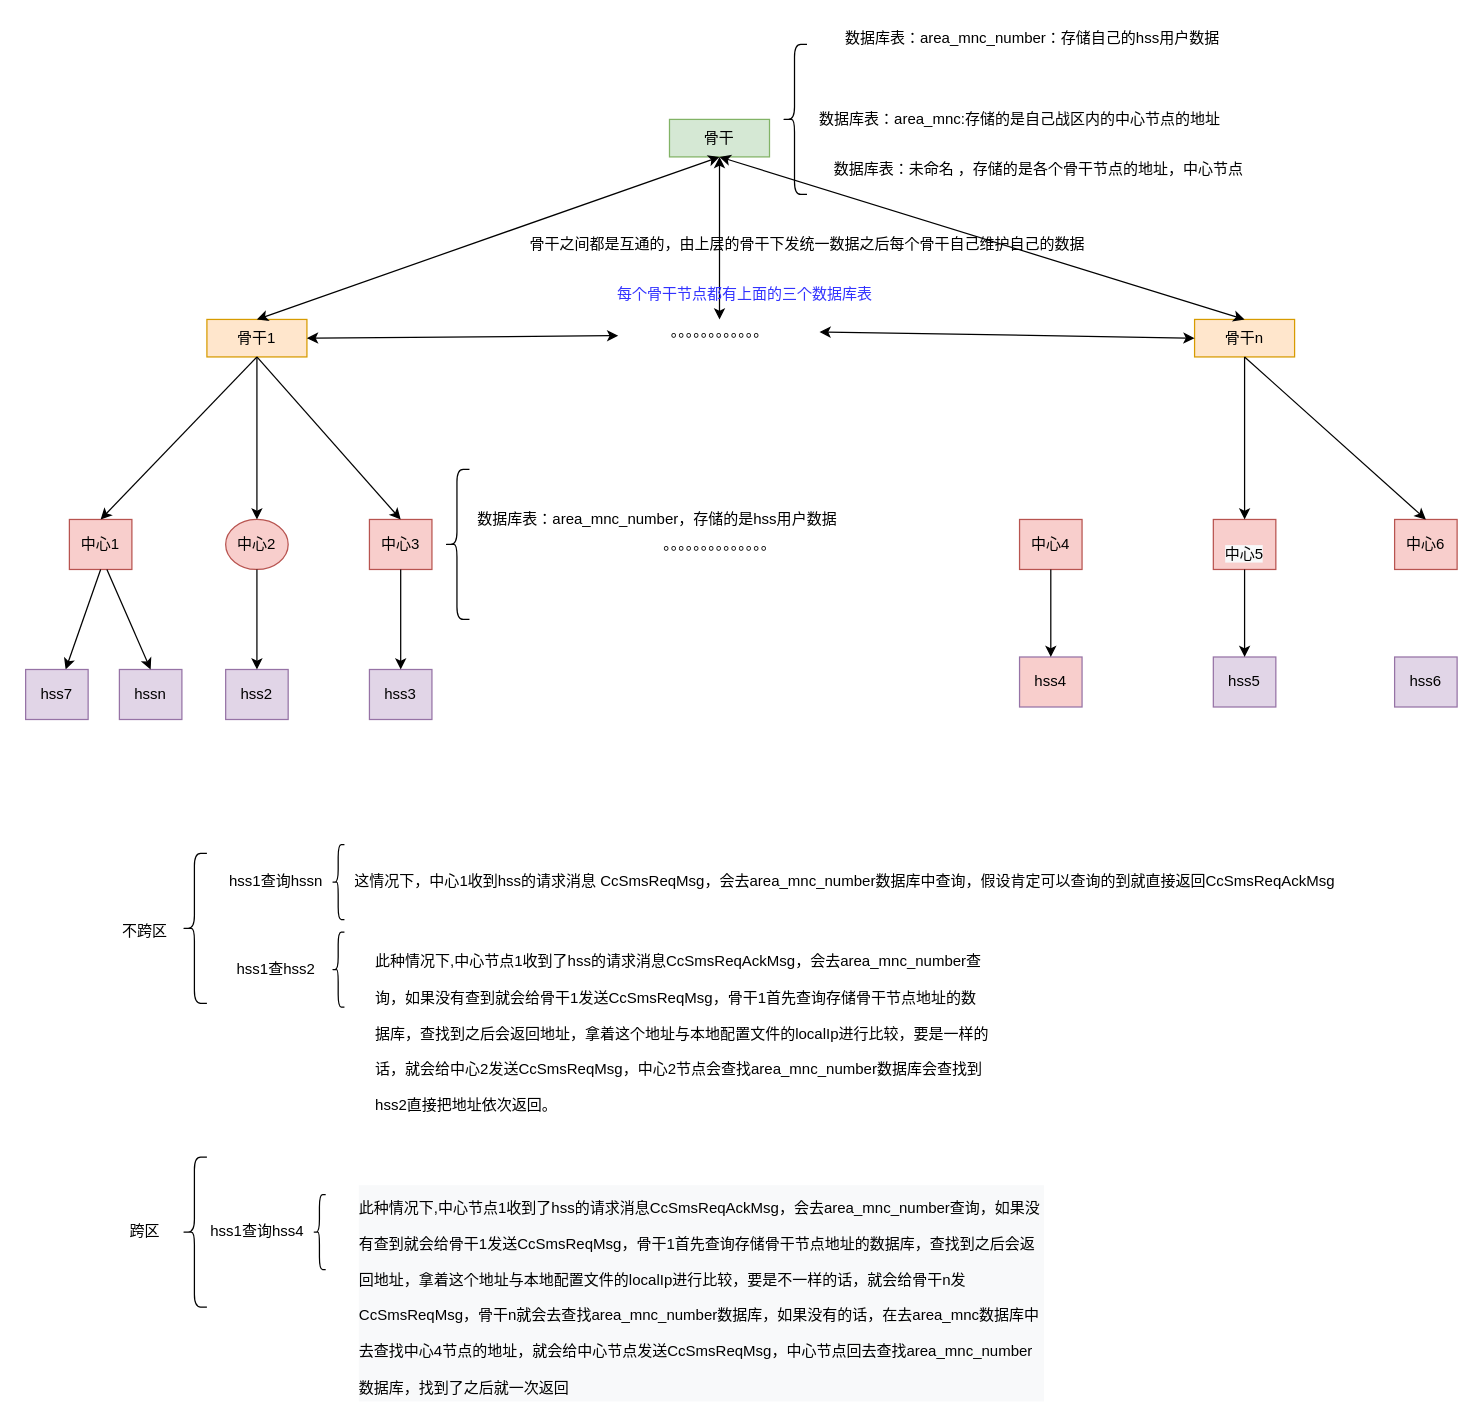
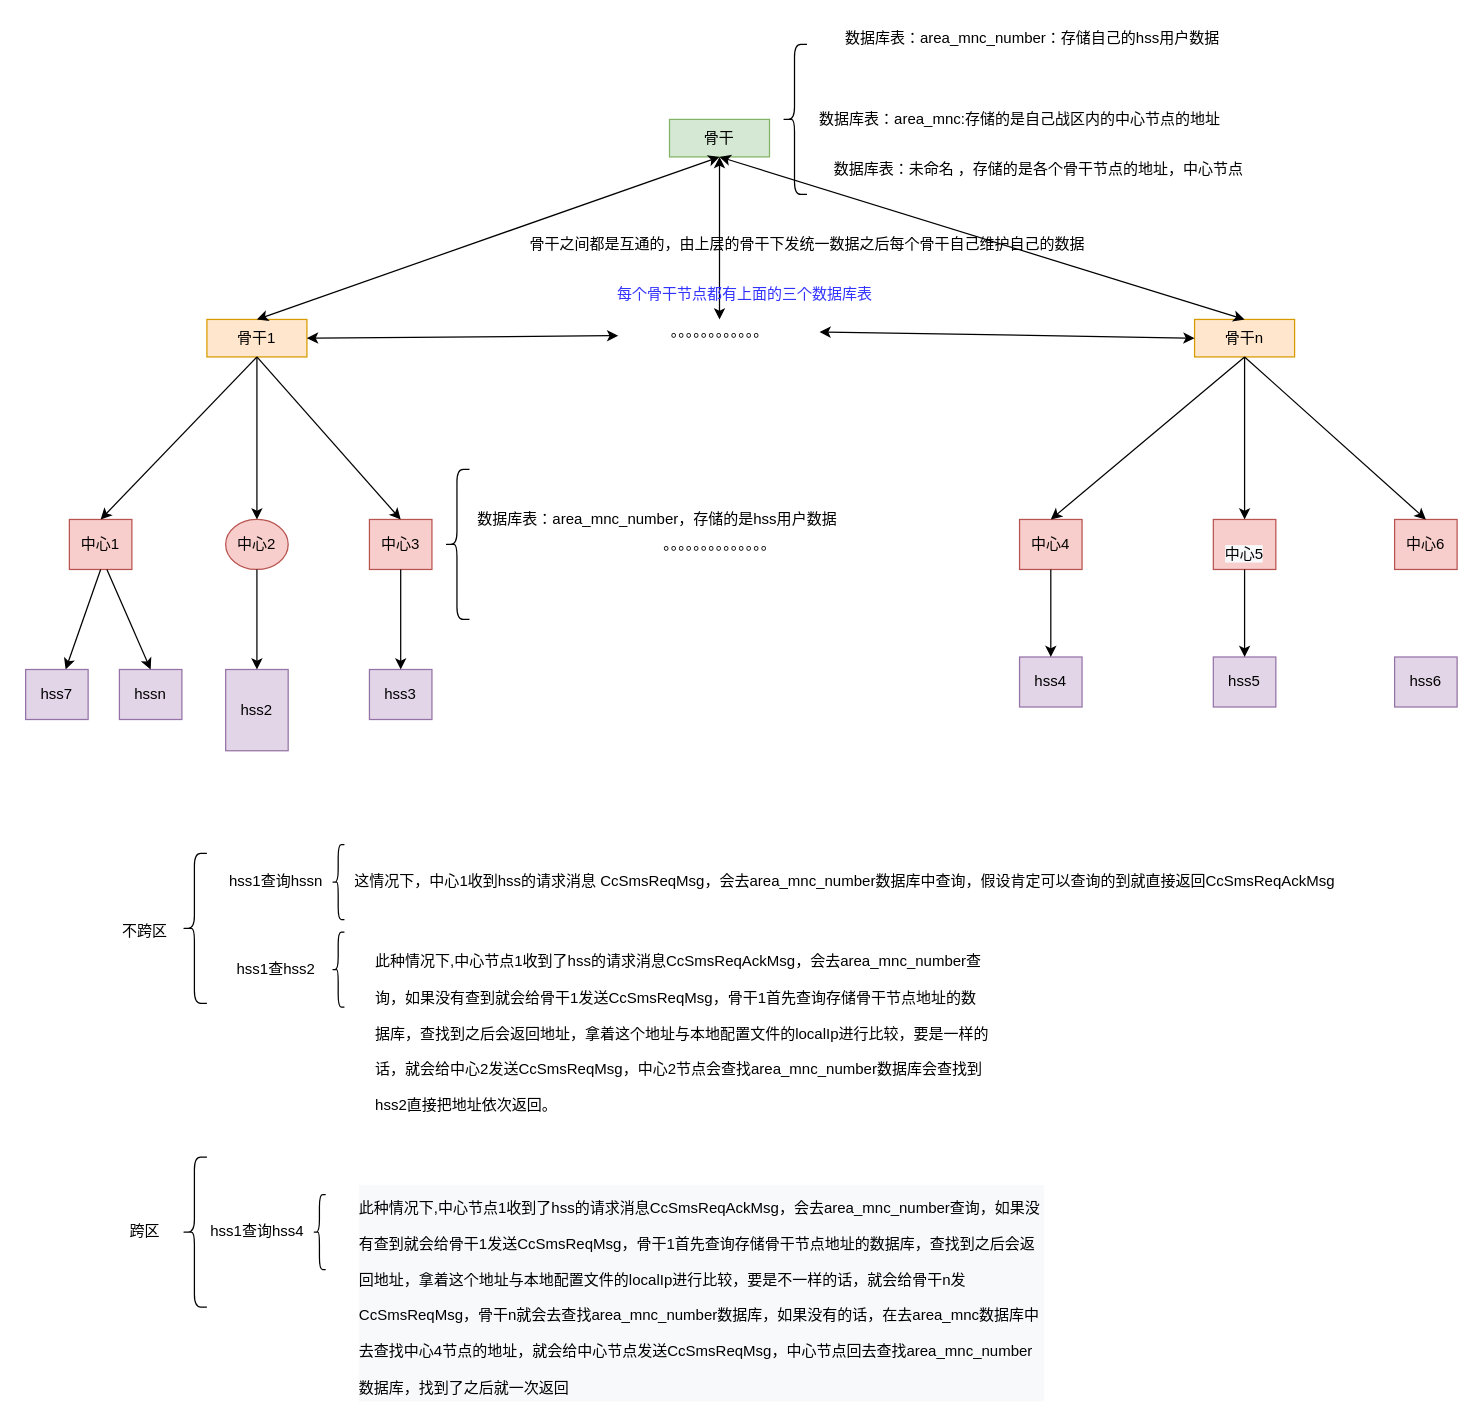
edge "骨干n" -> "中心4": added
node "hss4": fillcolor #f8cecc -> #e1d5e7
node "hss2": size 63x50 -> 63x81
